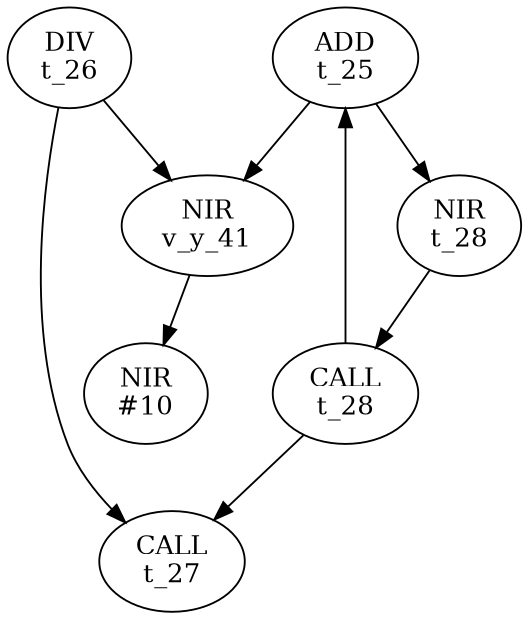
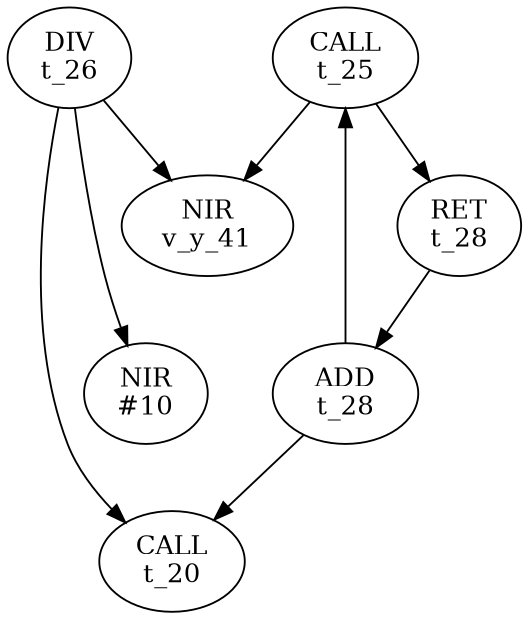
node "ADD t_25": label "ADD t_25" -> "CALL t_25"
node "NIR t_28": label "NIR t_28" -> "RET t_28"
edge "NIR v_y_41" -> "NIR #10": now "DIV t_26" -> "NIR #10"
node "CALL t_28": label "CALL t_28" -> "ADD t_28"
node "CALL t_27": label "CALL t_27" -> "CALL t_20"
